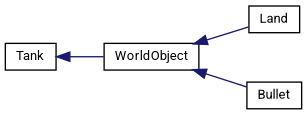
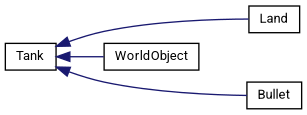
edge "Land" -> "WorldObject": now "Land" -> "Tank"
edge "Bullet" -> "WorldObject": now "Bullet" -> "Tank"
